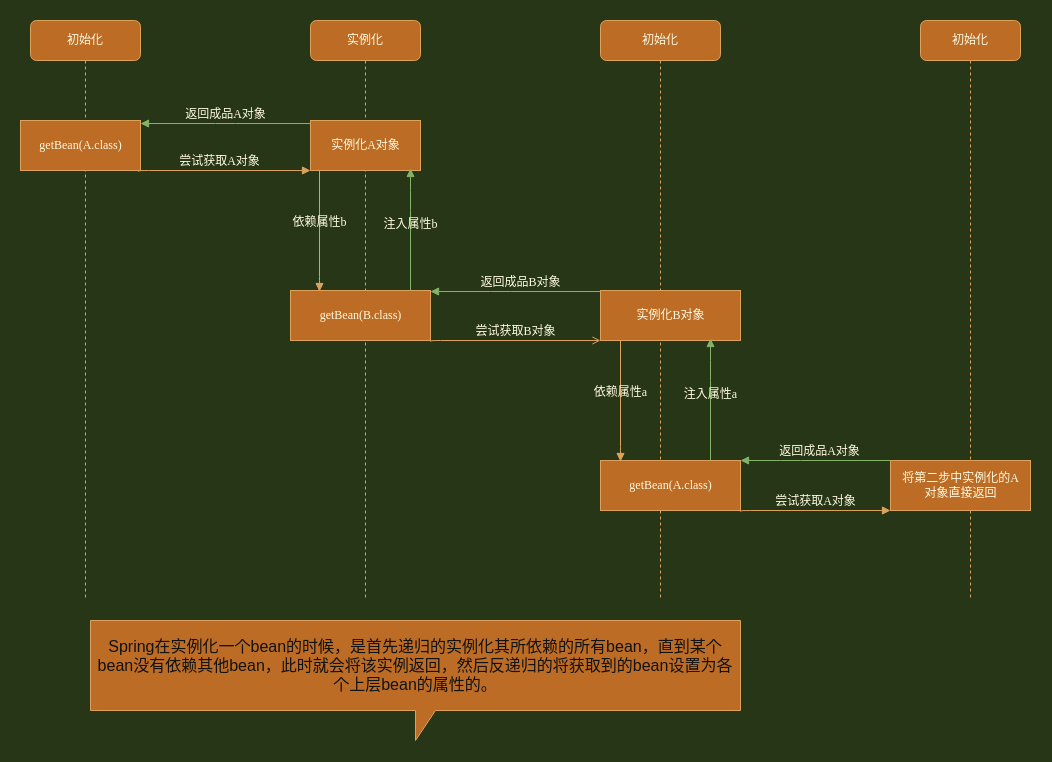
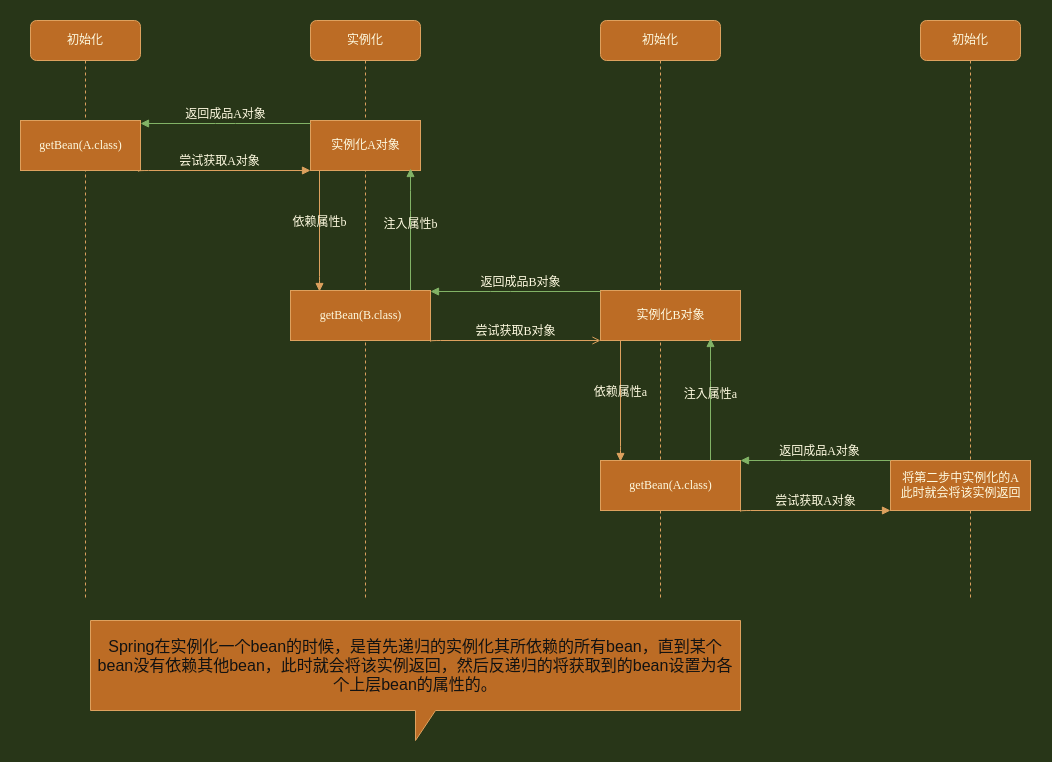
node "将第二步中实例化的A 对象直接返回": label "将第二步中实例化的A 对象直接返回" -> "将第二步中实例化的A 此时就会将该实例返回"
